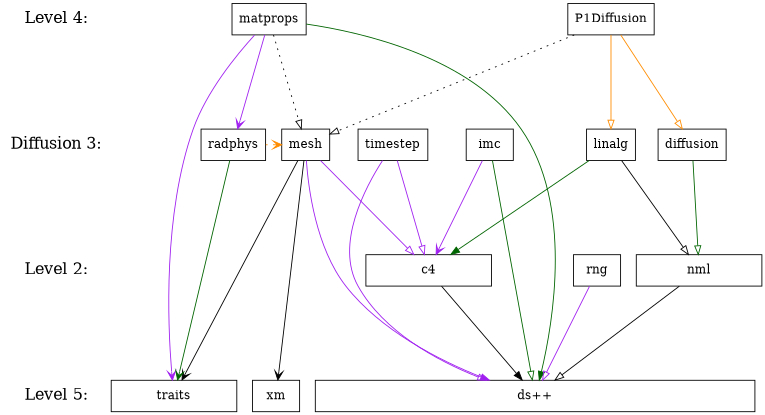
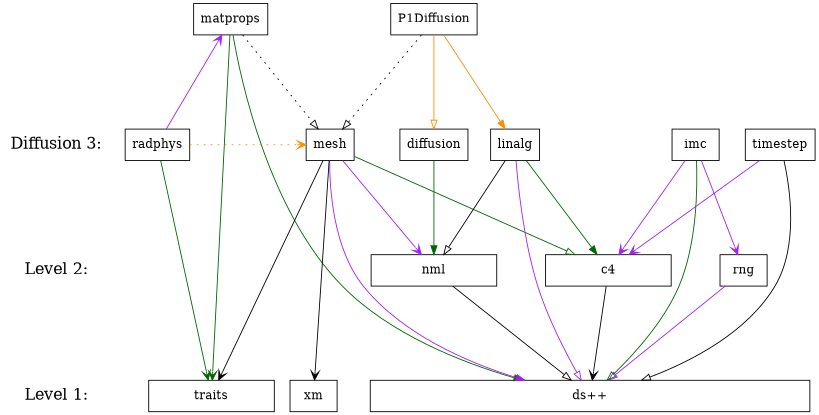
node "Level 4:": removed
edge "matprops" -> "radphys": reversed
edge "P1Diffusion" -> "linalg": arrowhead onormal -> normal
edge "matprops" -> "traits": color purple -> darkgreen
edge "timestep" -> "c4": arrowhead onormal -> vee
edge "diffusion" -> "nml": arrowhead onormal -> normal
edge "imc" -> "rng": added
edge "mesh" -> "nml": added
edge "mesh" -> "c4": color purple -> darkgreen
edge "linalg" -> "ds++": added
edge "timestep" -> "ds++": color purple -> black
edge "c4" -> "ds++": arrowhead normal -> vee
node "Level 5:": label "Level 5:" -> "Level 1:"
